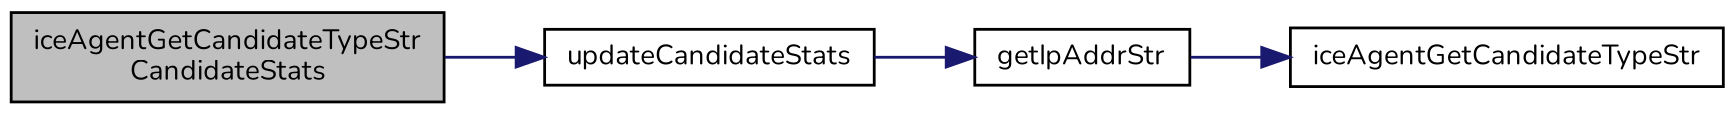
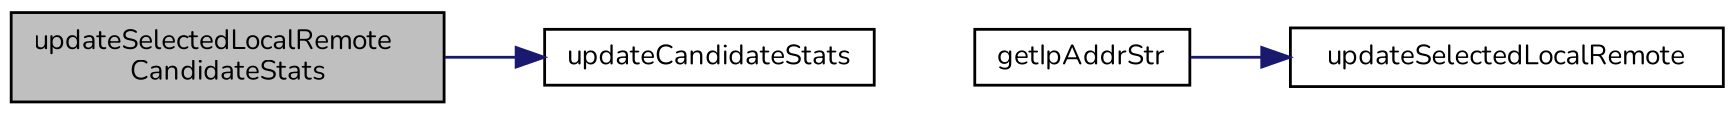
node "iceAgentGetCandidateTypeStr CandidateStats": label "iceAgentGetCandidateTypeStr CandidateStats" -> "updateSelectedLocalRemote CandidateStats"
edge "updateCandidateStats" -> "getIpAddrStr": removed
node "iceAgentGetCandidateTypeStr": label "iceAgentGetCandidateTypeStr" -> "updateSelectedLocalRemote"
